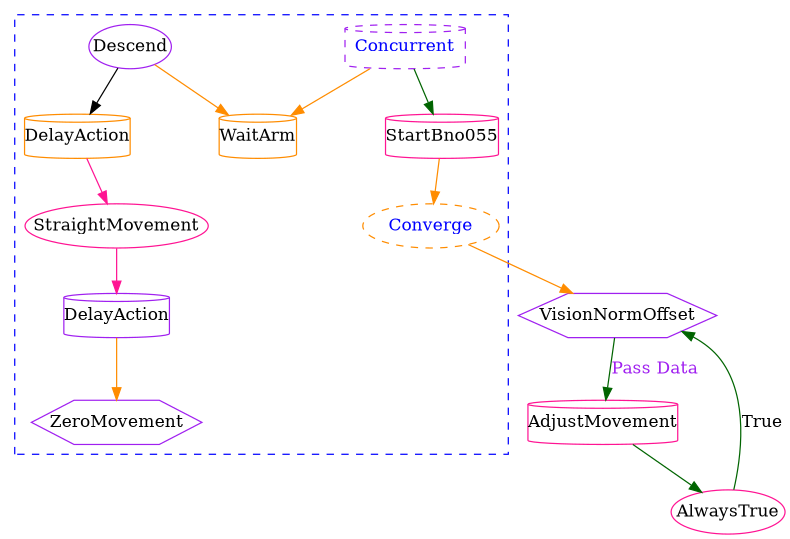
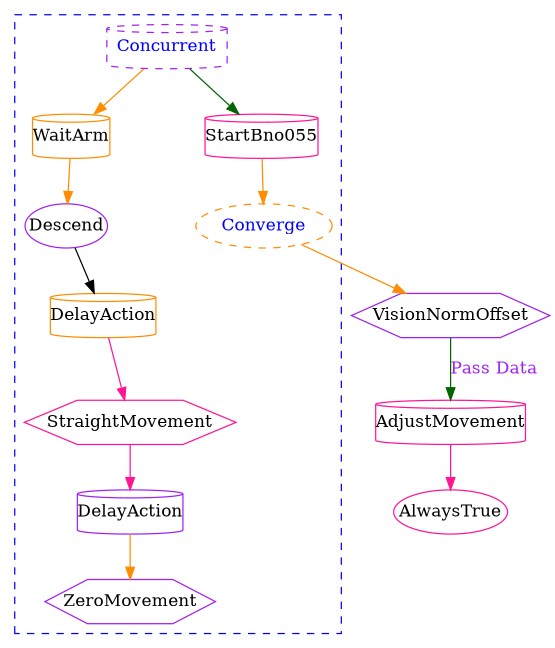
edge "Descend" -> "WaitArm": reversed
node "StraightMovement": shape ellipse -> hexagon
edge "AlwaysTrue" -> "VisionNormOffset": removed, label "True"
edge "AdjustMovement" -> "AlwaysTrue": color darkgreen -> deeppink
